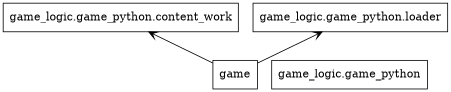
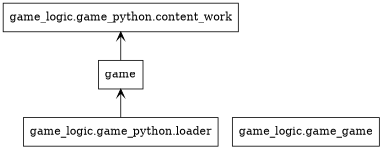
edge "game" -> "game_logic.game_python.loader": reversed
node "game_logic.game_python": label "game_logic.game_python" -> "game_logic.game_game"
